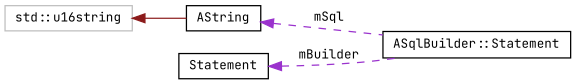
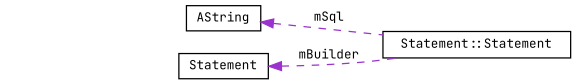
node "std::u16string": removed
node "ASqlBuilder::Statement": label "ASqlBuilder::Statement" -> "Statement::Statement"
